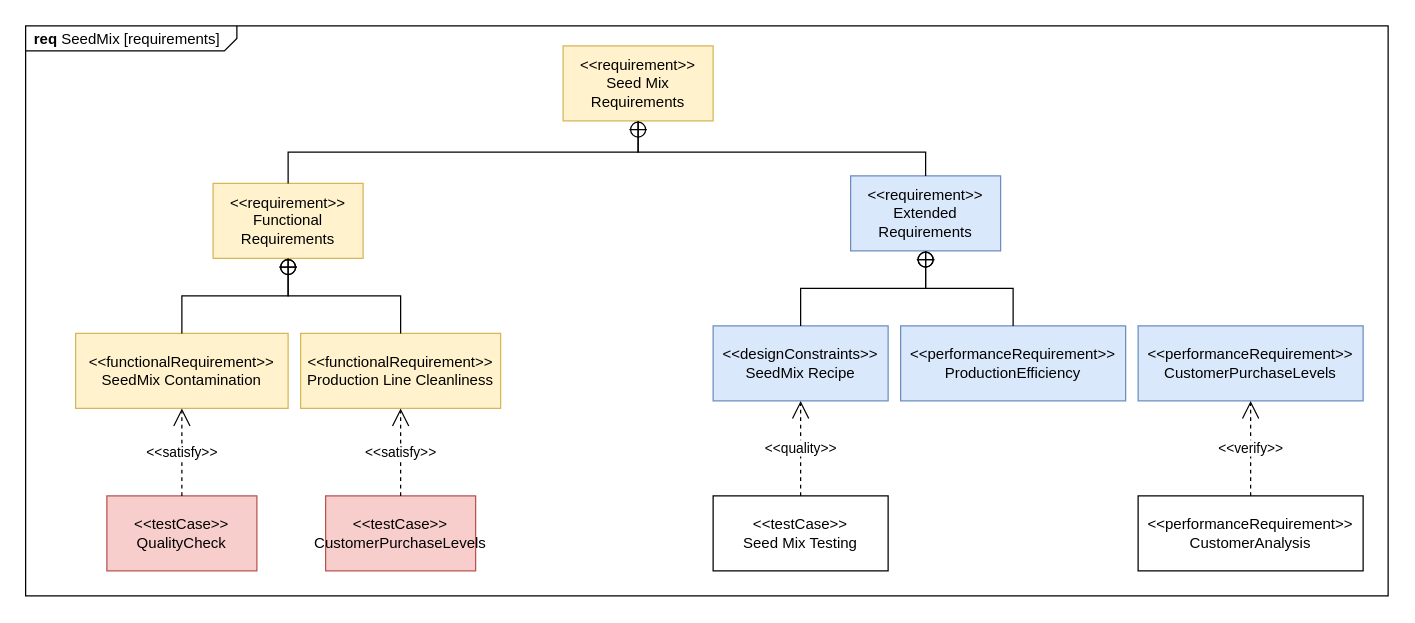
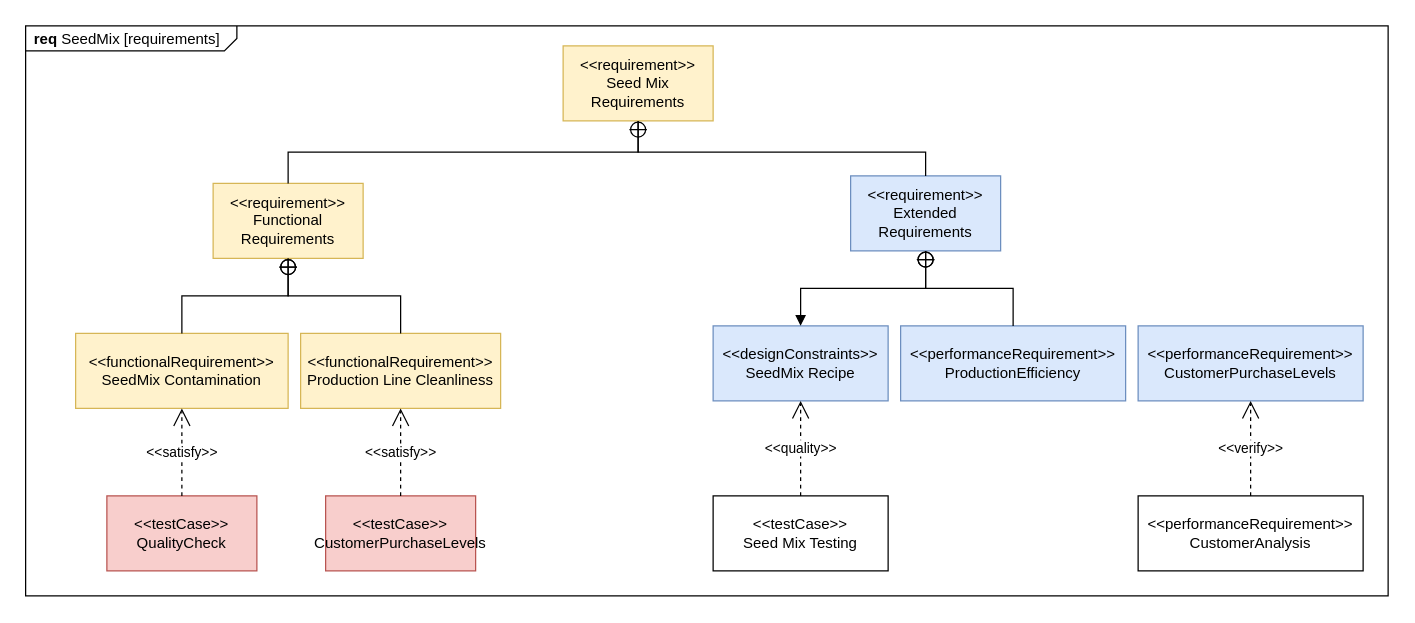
edge "<<designConstraints>> SeedMix Recipe" -> "<<requirement>> Extended Requirements": arrowhead none -> block
